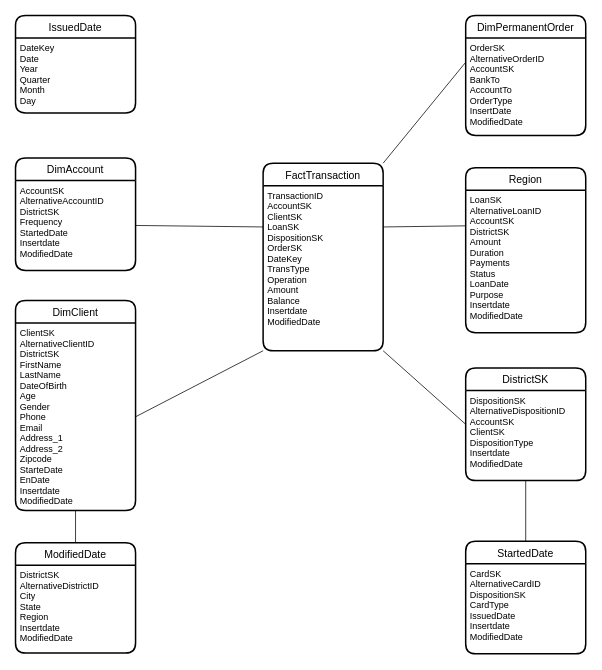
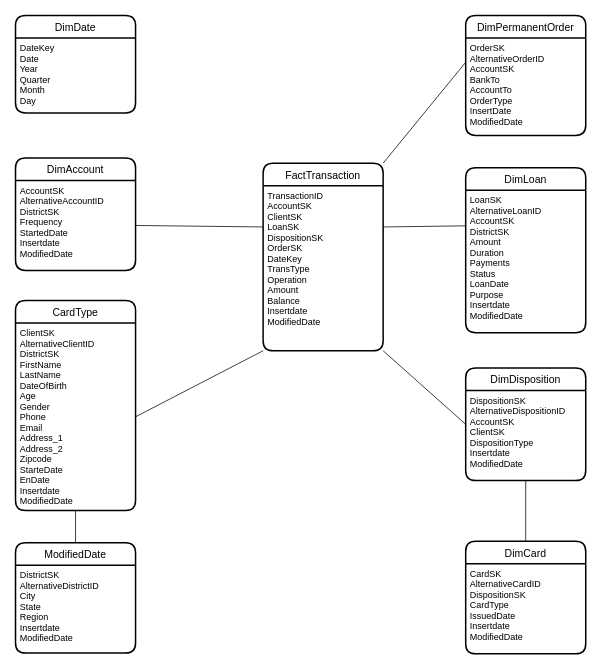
node "IssuedDate": label "IssuedDate" -> "DimDate"
node "Region": label "Region" -> "DimLoan"
node "DimClient": label "DimClient" -> "CardType"
node "DistrictSK": label "DistrictSK" -> "DimDisposition"
node "StartedDate": label "StartedDate" -> "DimCard"
